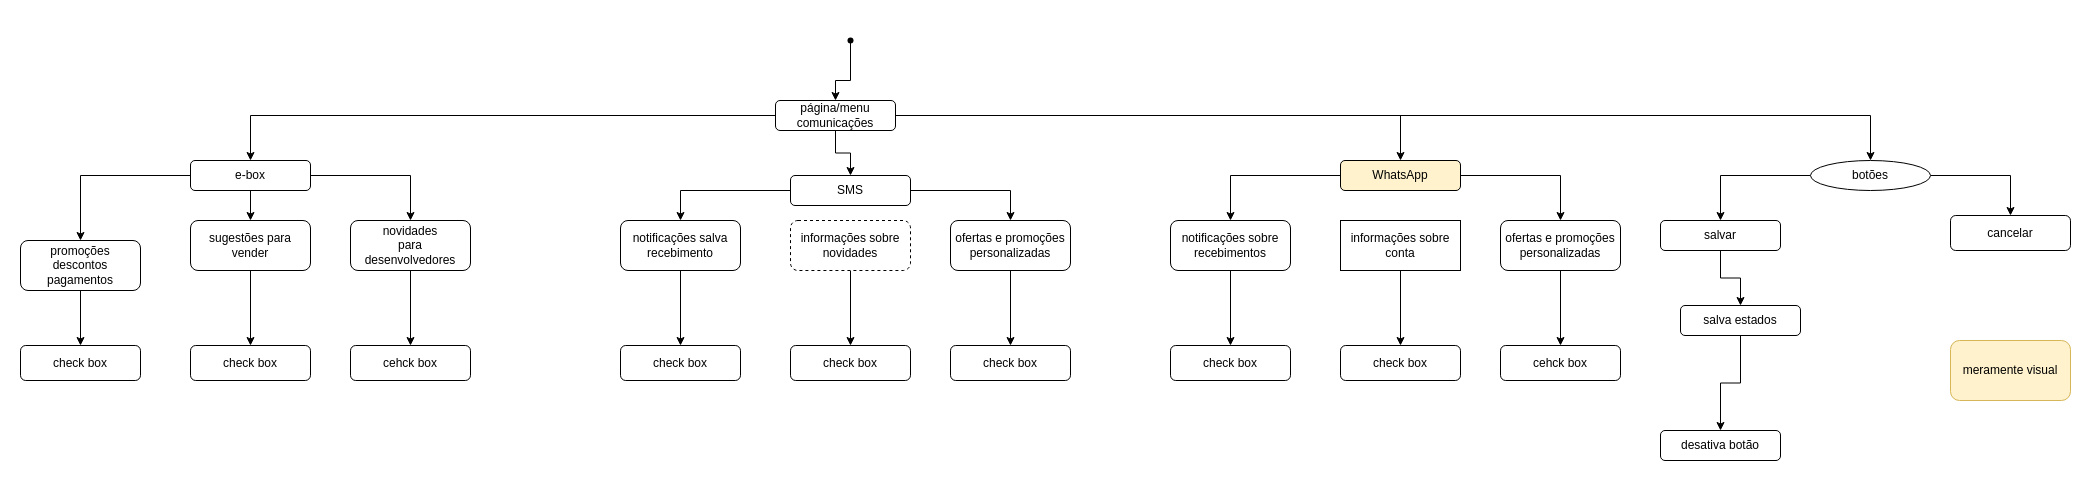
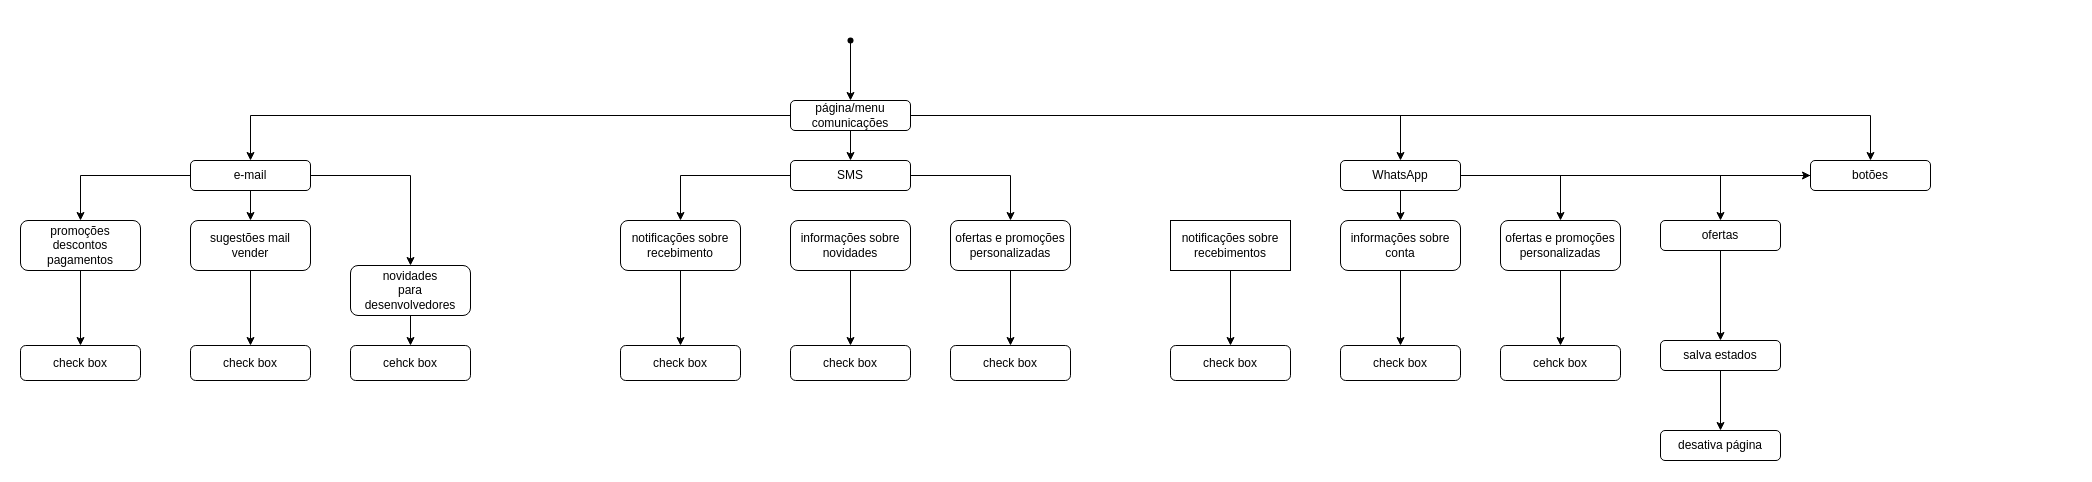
node "página/menu comunicações": moved (836, 116) -> (851, 116)
node "e-box": label "e-box" -> "e-mail"
edge "WhatsApp" -> "notificações sobre recebimentos": now "WhatsApp" -> "botões"
node "WhatsApp": fillcolor #fff2cc -> #ffffff
node "botões": shape ellipse -> rounded rectangle
edge "botões" -> "cancelar": removed
node "SMS": moved (851, 191) -> (851, 176)
edge "WhatsApp" -> "informações sobre conta": added
node "cancelar": removed
node "salvar": label "salvar" -> "ofertas"
node "sugestões para vender": label "sugestões para vender" -> "sugestões mail vender"
node "novidades para desenvolvedores": moved (411, 246) -> (411, 291)
node "notificações salva recebimento": label "notificações salva recebimento" -> "notificações sobre recebimento"
node "informações sobre novidades": style dashed -> solid
node "notificações sobre recebimentos": shape rounded rectangle -> rectangle
node "informações sobre conta": shape rectangle -> rounded rectangle
node "promoções descontos pagamentos": moved (81, 266) -> (81, 246)
node "salva estados": moved (1741, 321) -> (1721, 356)
node "meramente visual": removed
node "desativa botão": label "desativa botão" -> "desativa página"
